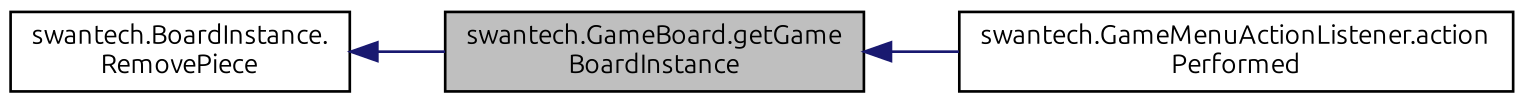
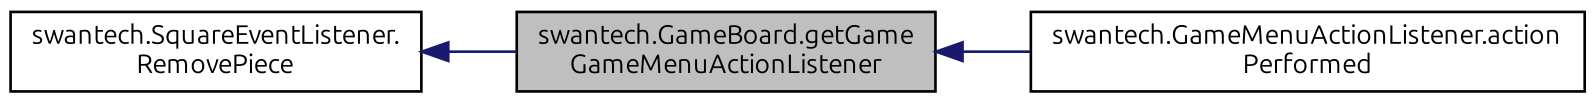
node "swantech.BoardInstance. RemovePiece": label "swantech.BoardInstance. RemovePiece" -> "swantech.SquareEventListener. RemovePiece"
node "swantech.GameBoard.getGame BoardInstance": label "swantech.GameBoard.getGame BoardInstance" -> "swantech.GameBoard.getGame GameMenuActionListener"
